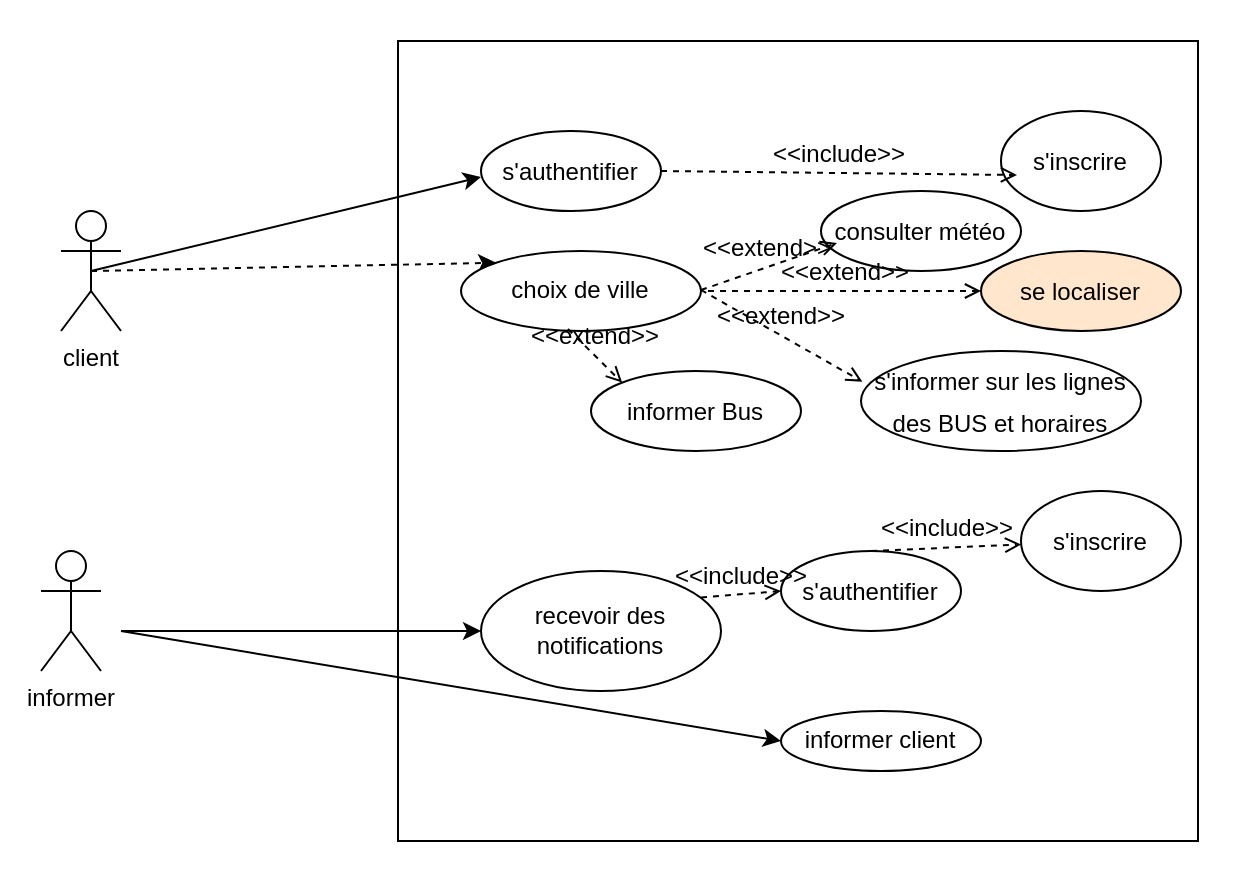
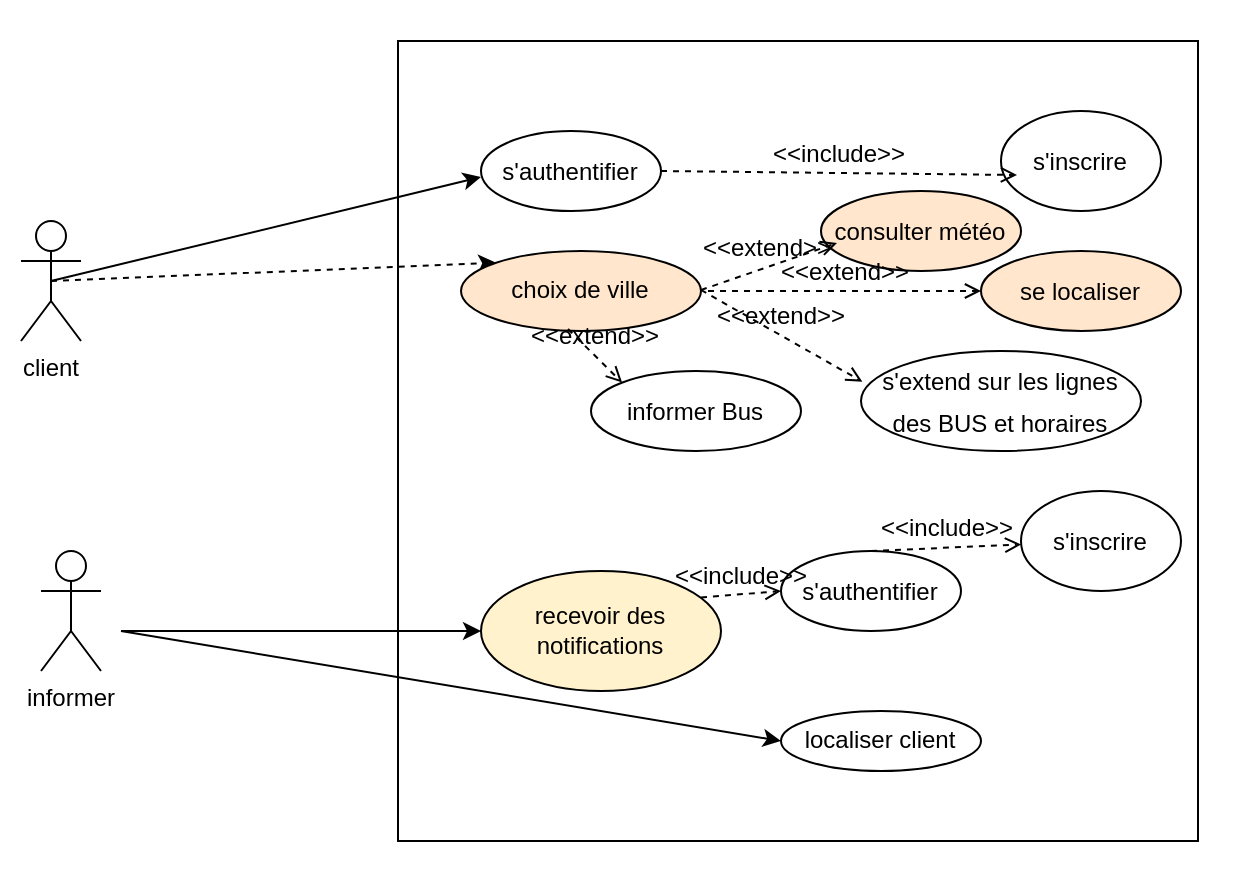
node "consulter météo": fillcolor #ffffff -> #ffe6cc
node "client": moved (91, 271) -> (51, 281)
node "choix de ville": fillcolor #ffffff -> #ffe6cc
node "s'informer sur les lignes des BUS et horaires": label "s'informer sur les lignes des BUS et horaires" -> "s'extend sur les lignes des BUS et horaires"
node "recevoir des notifications": fillcolor #ffffff -> #fff2cc
node "informer client": label "informer client" -> "localiser client"
